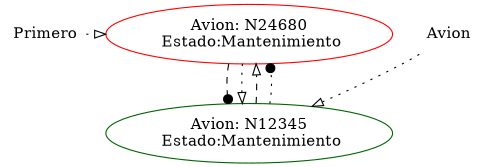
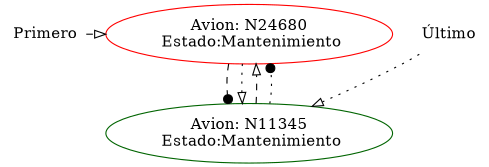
edge "Primero" -> "Avion: N24680 Estado:Mantenimiento": style dotted -> dashed
node "Avion": label "Avion" -> "Último"
node "Avion: N12345 Estado:Mantenimiento": label "Avion: N12345 Estado:Mantenimiento" -> "Avion: N11345 Estado:Mantenimiento"
